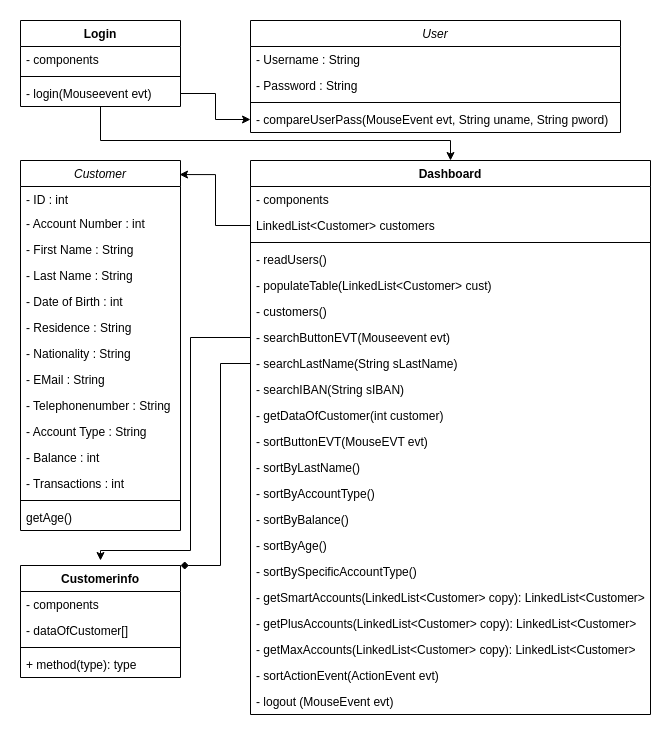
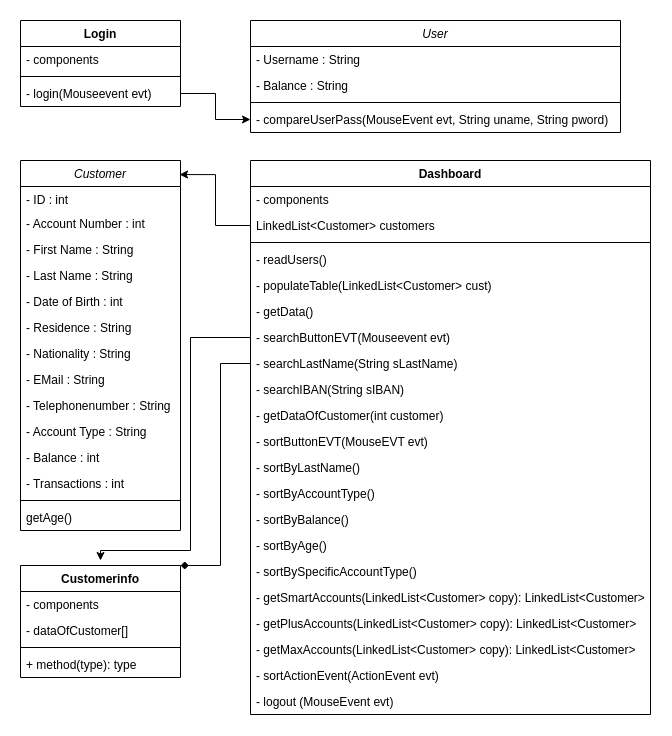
node "- Password : String": label "- Password : String" -> "- Balance : String"
edge "Login" -> "Dashboard": removed
node "- customers()": label "- customers()" -> "- getData()"
